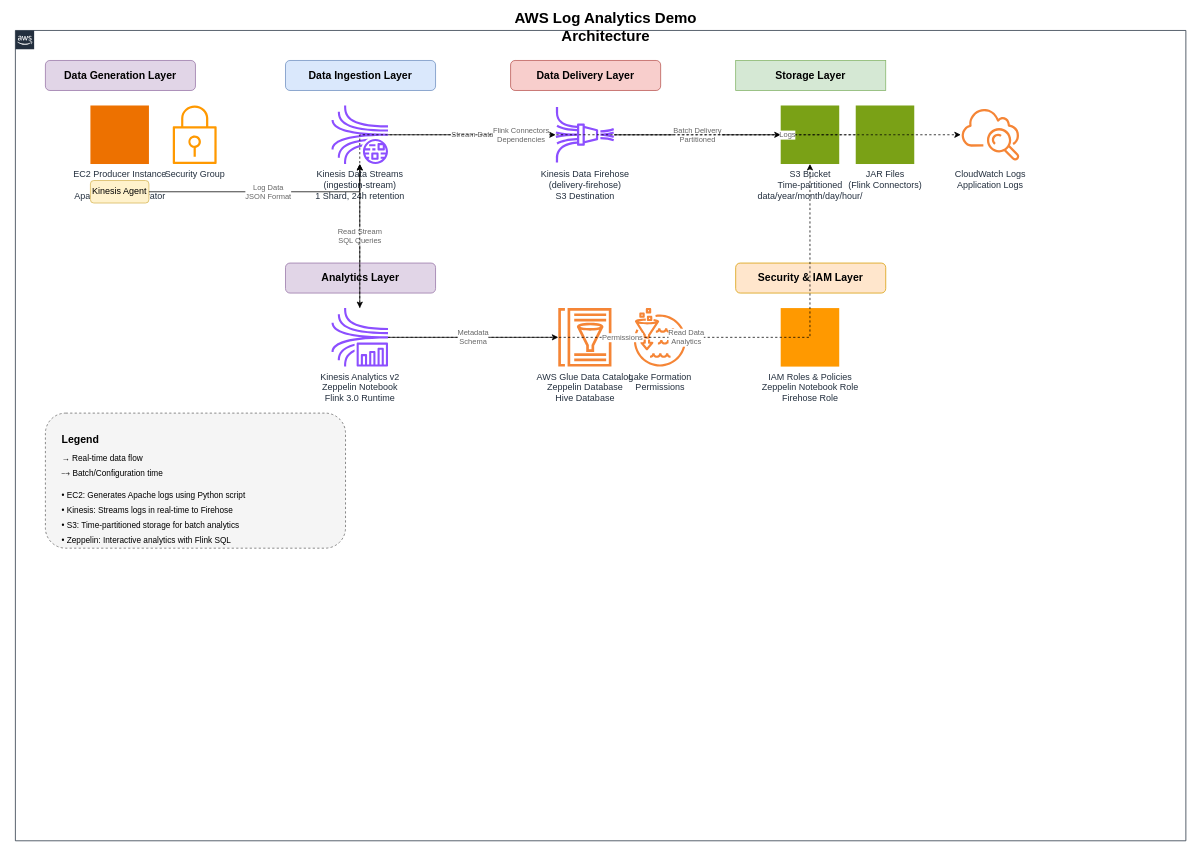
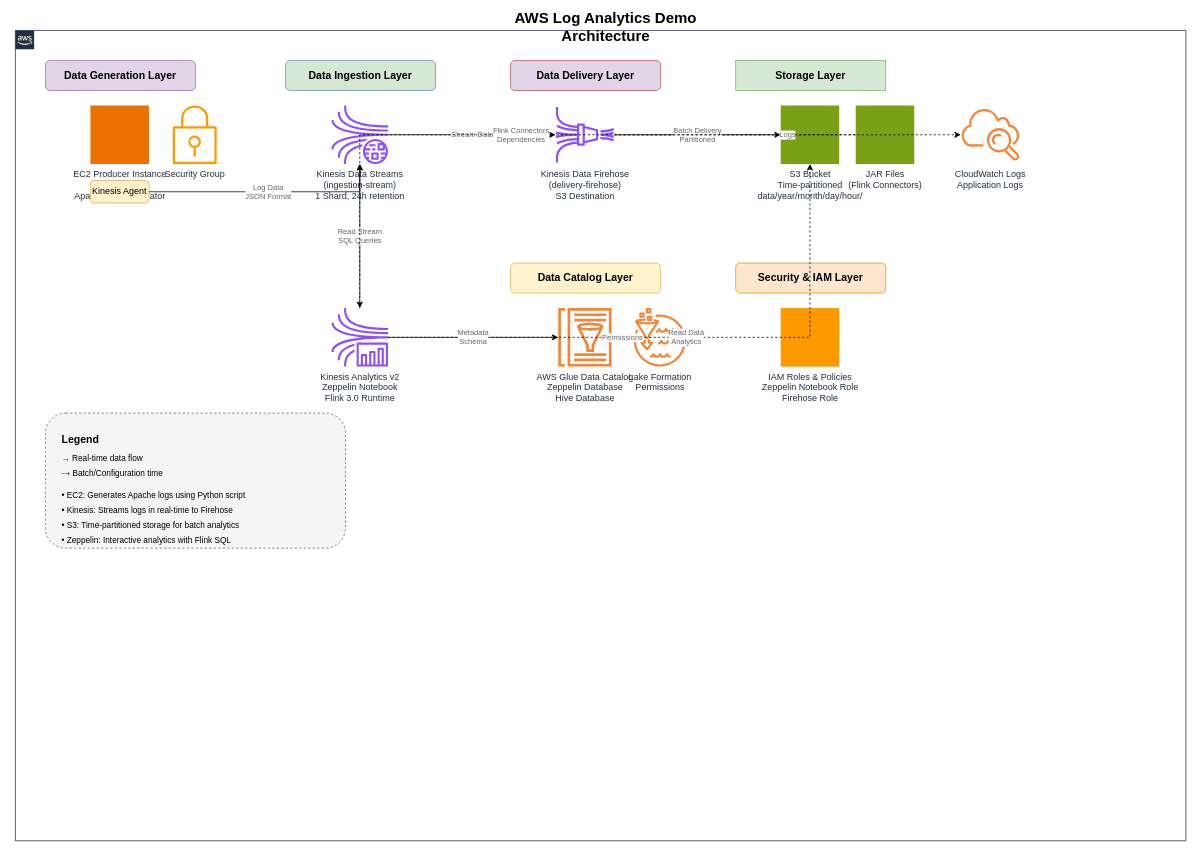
node "Data Ingestion Layer": fillcolor #dae8fc -> #d5e8d4
node "Data Delivery Layer": fillcolor #f8cecc -> #e1d5e7
node "Analytics Layer": removed
node "Data Catalog Layer": added
